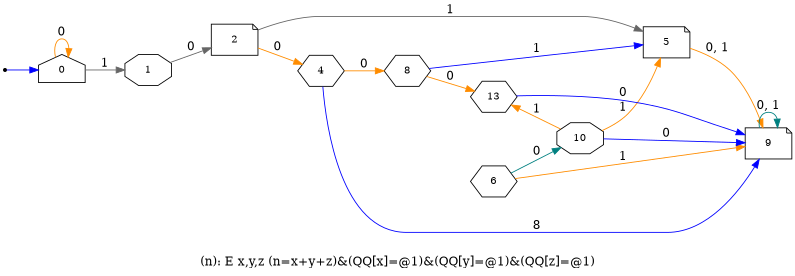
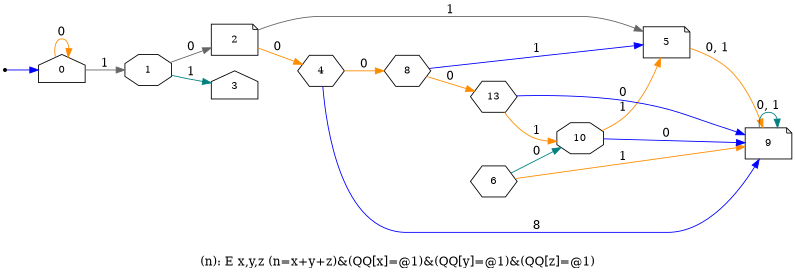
node "3": added
edge "10" -> "13": reversed
